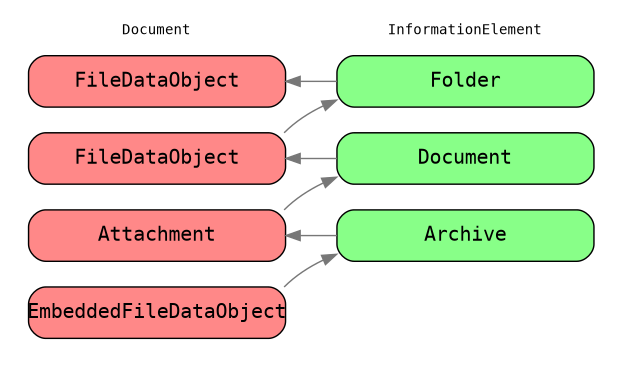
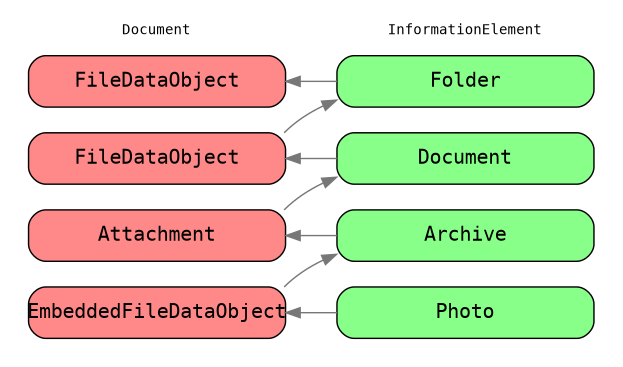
node "Photo": added
